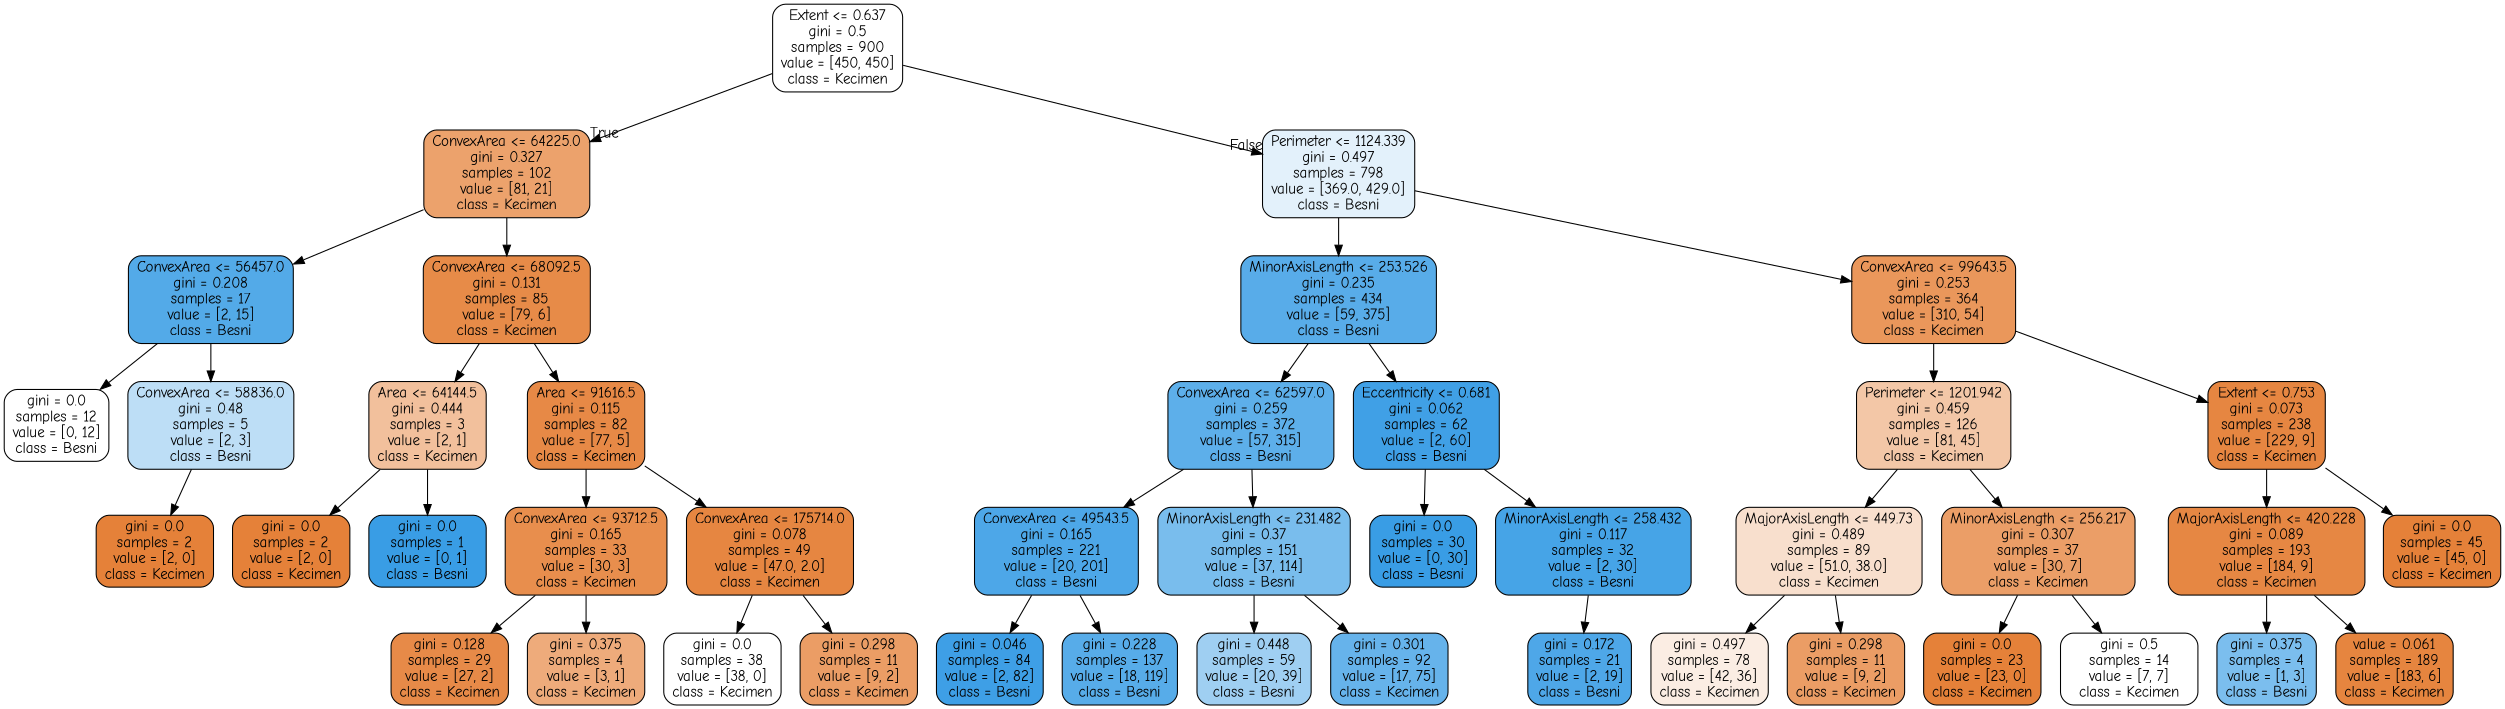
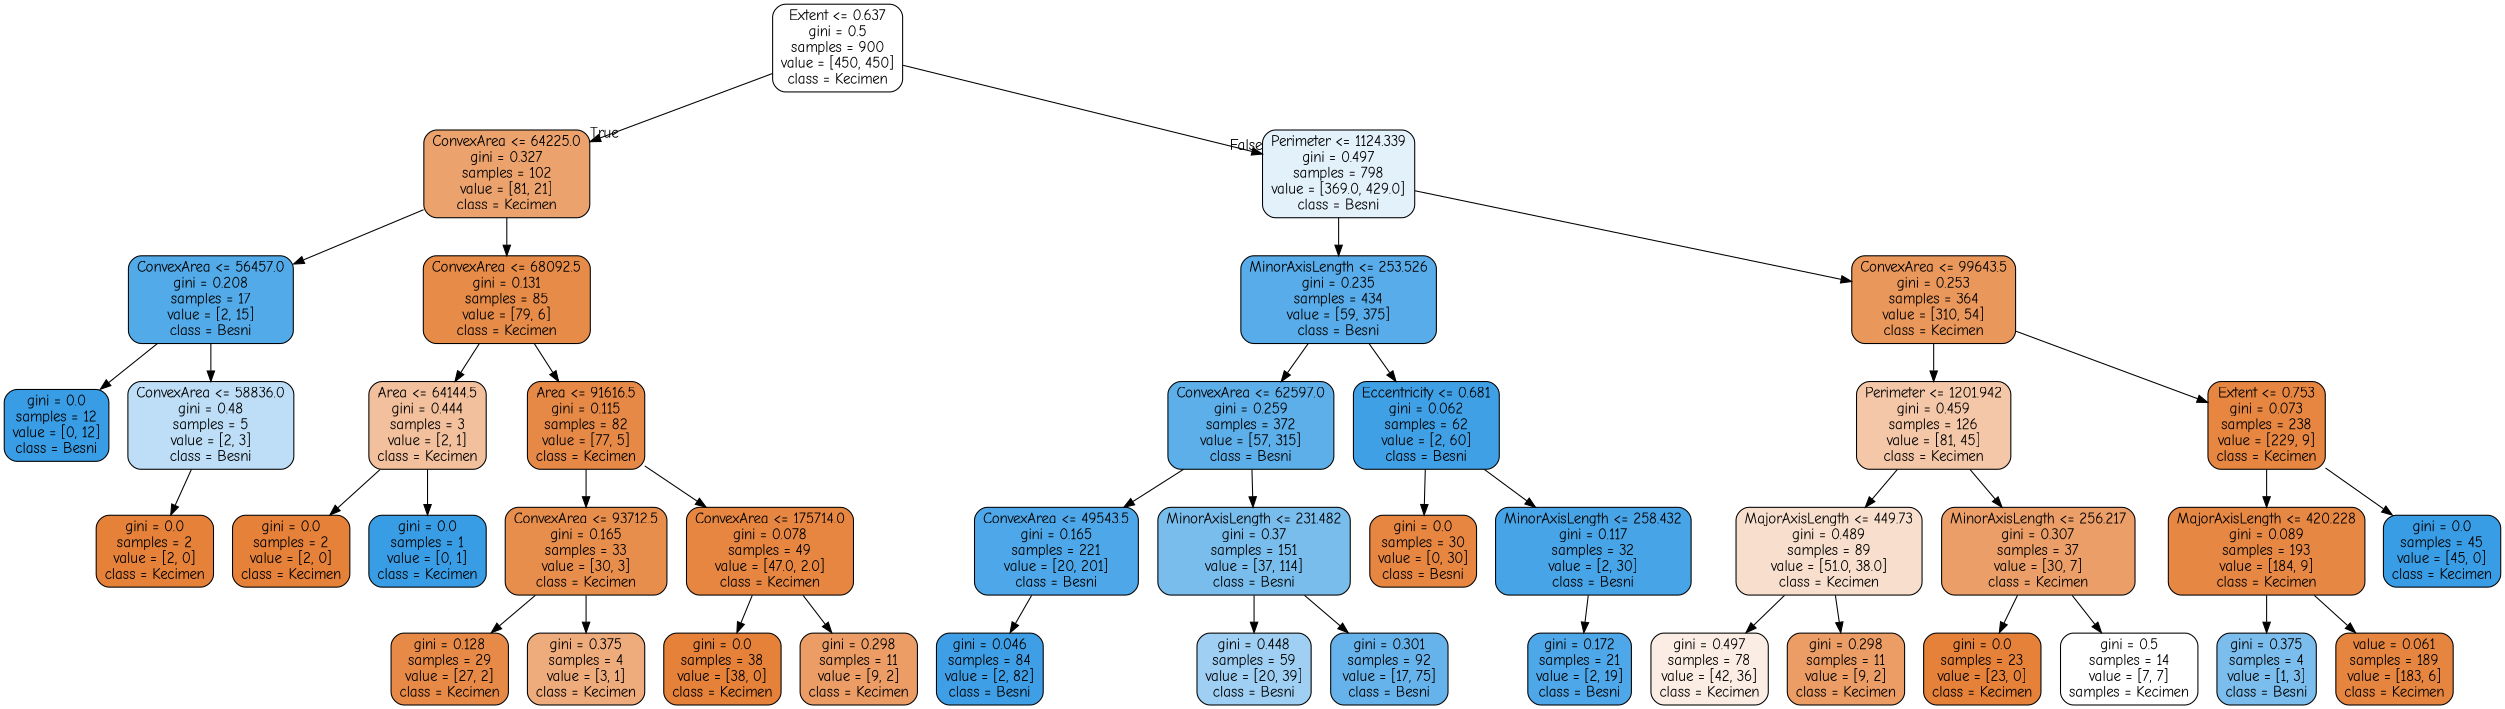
node "gini = 0.0 samples = 12 value = [0, 12] class = Besni": fillcolor #ffffff -> #399de5
node "gini = 0.0 samples = 1 value = [0, 1] class = Besni": label "gini = 0.0 samples = 1 value = [0, 1] class = Besni" -> "gini = 0.0 samples = 1 value = [0, 1] class = Kecimen"
node "gini = 0.0 samples = 30 value = [0, 30] class = Besni": fillcolor #399de5 -> #e68641
node "gini = 0.0 samples = 45 value = [45, 0] class = Kecimen": fillcolor #e58139 -> #399de5
node "gini = 0.0 samples = 38 value = [38, 0] class = Kecimen": fillcolor #ffffff -> #e58139
node "gini = 0.228 samples = 137 value = [18, 119] class = Besni": removed
node "gini = 0.301 samples = 92 value = [17, 75] class = Kecimen": label "gini = 0.301 samples = 92 value = [17, 75] class = Kecimen" -> "gini = 0.301 samples = 92 value = [17, 75] class = Besni"
node "gini = 0.5 samples = 14 value = [7, 7] class = Kecimen": label "gini = 0.5 samples = 14 value = [7, 7] class = Kecimen" -> "gini = 0.5 samples = 14 value = [7, 7] samples = Kecimen"
